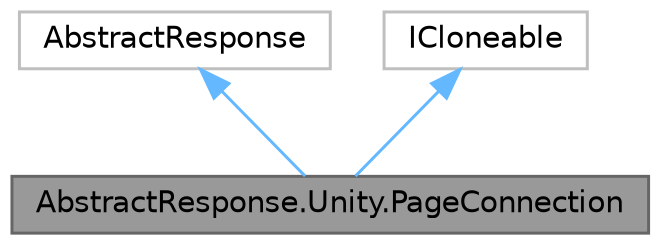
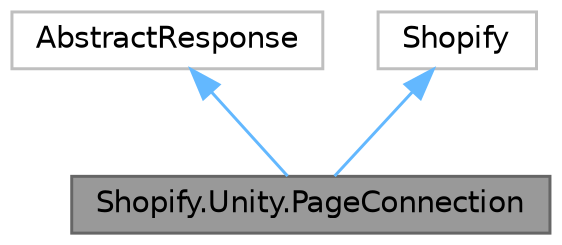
node "ICloneable": label "ICloneable" -> "Shopify"
node "AbstractResponse.Unity.PageConnection": label "AbstractResponse.Unity.PageConnection" -> "Shopify.Unity.PageConnection"
